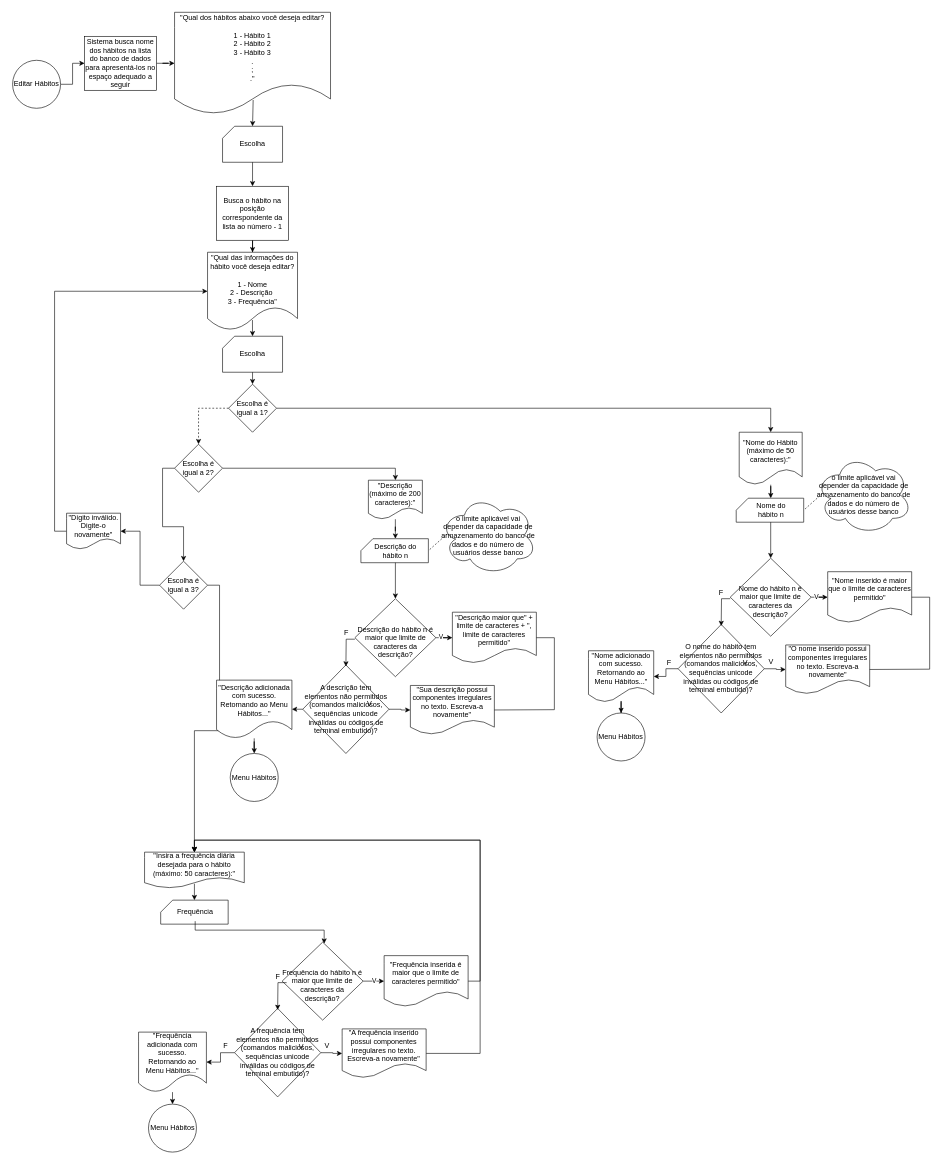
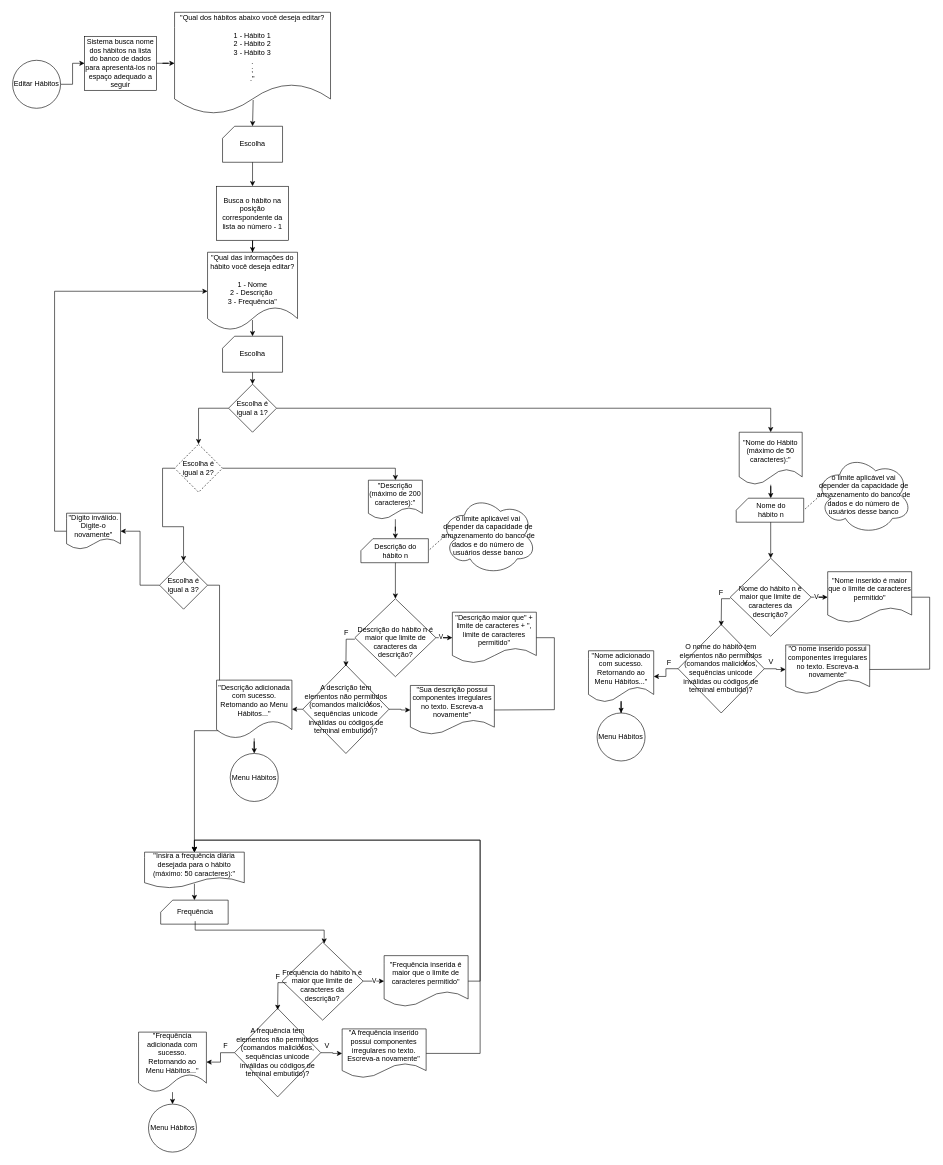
edge "Escolha é igual a 1?" -> "Escolha é igual a 2?": style dashed -> solid
node "Escolha é igual a 2?": style solid -> dashed
